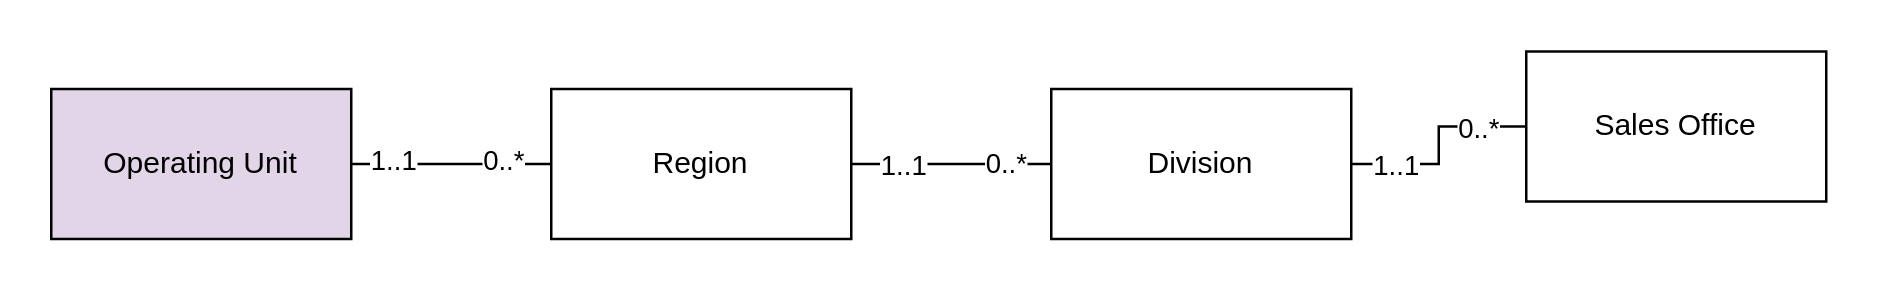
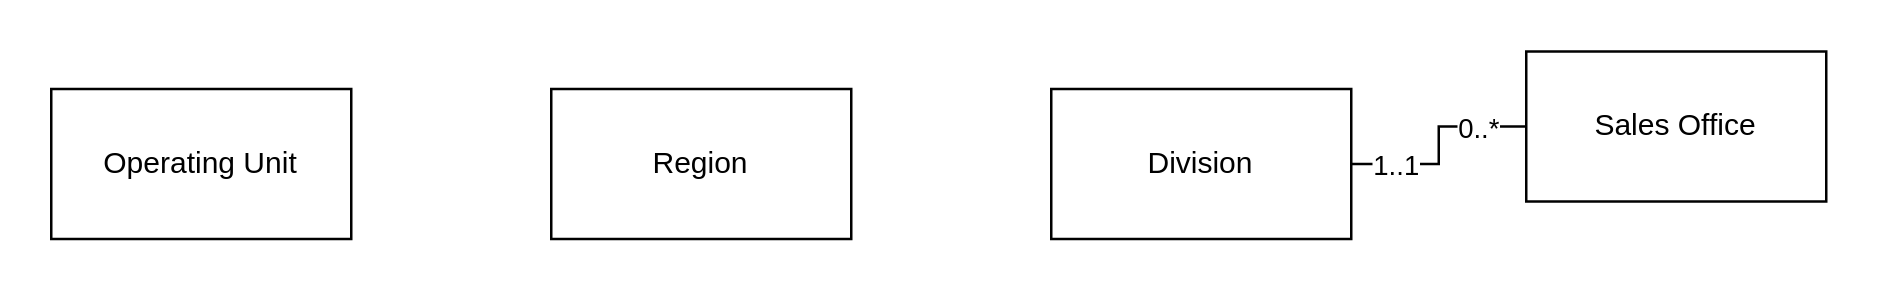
node "Operating Unit": fillcolor #e1d5e7 -> #ffffff
edge "Operating Unit" -- "Region": removed, labels "1..1", "0..*"
edge "Region" -- "Division": removed, labels "1..1", "0..*"
